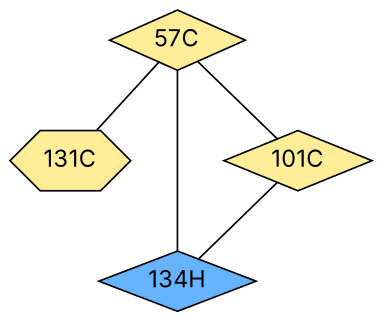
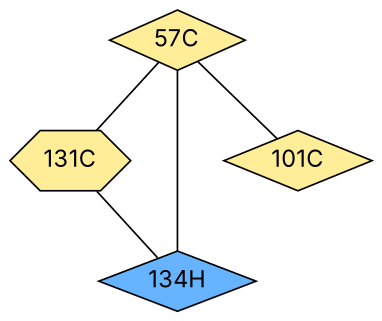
edge "101C" -- "134H": now "131C" -- "134H"
